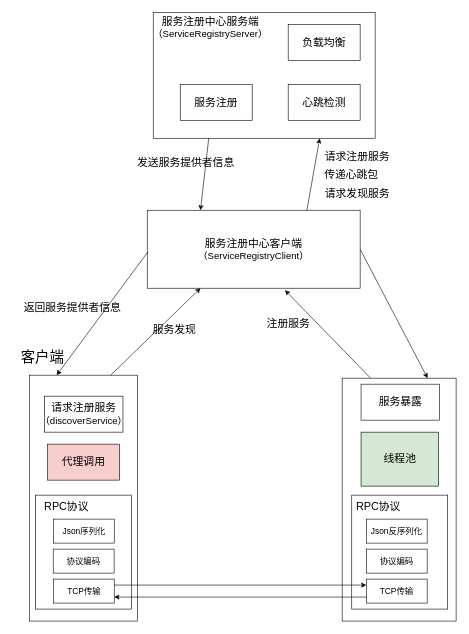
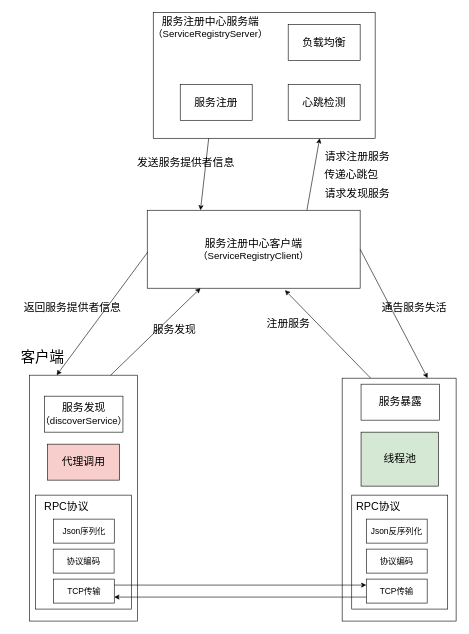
node "通告服务失活": added
node "请求注册服务 （discoverService）": label "请求注册服务 （discoverService）" -> "服务发现 （discoverService）"
